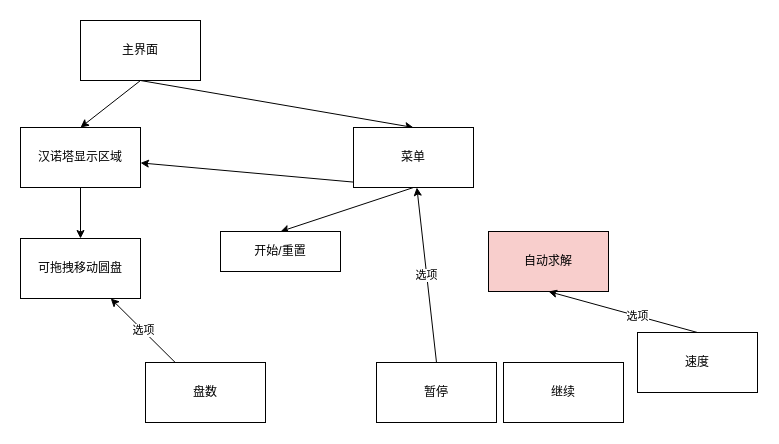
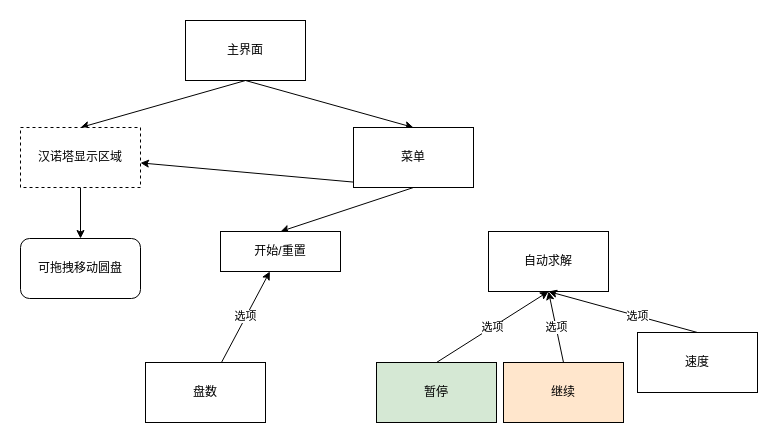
node "主界面": moved (141, 51) -> (246, 51)
node "汉诺塔显示区域": style solid -> dashed
node "自动求解": fillcolor #f8cecc -> #ffffff
node "可拖拽移动圆盘": shape rectangle -> rounded rectangle
edge "暂停" -> "菜单": now "暂停" -> "自动求解"
edge "继续" -> "自动求解": added, label "选项"
edge "盘数" -> "可拖拽移动圆盘": now "盘数" -> "开始/重置"
node "暂停": fillcolor #ffffff -> #d5e8d4
node "继续": fillcolor #ffffff -> #ffe6cc
